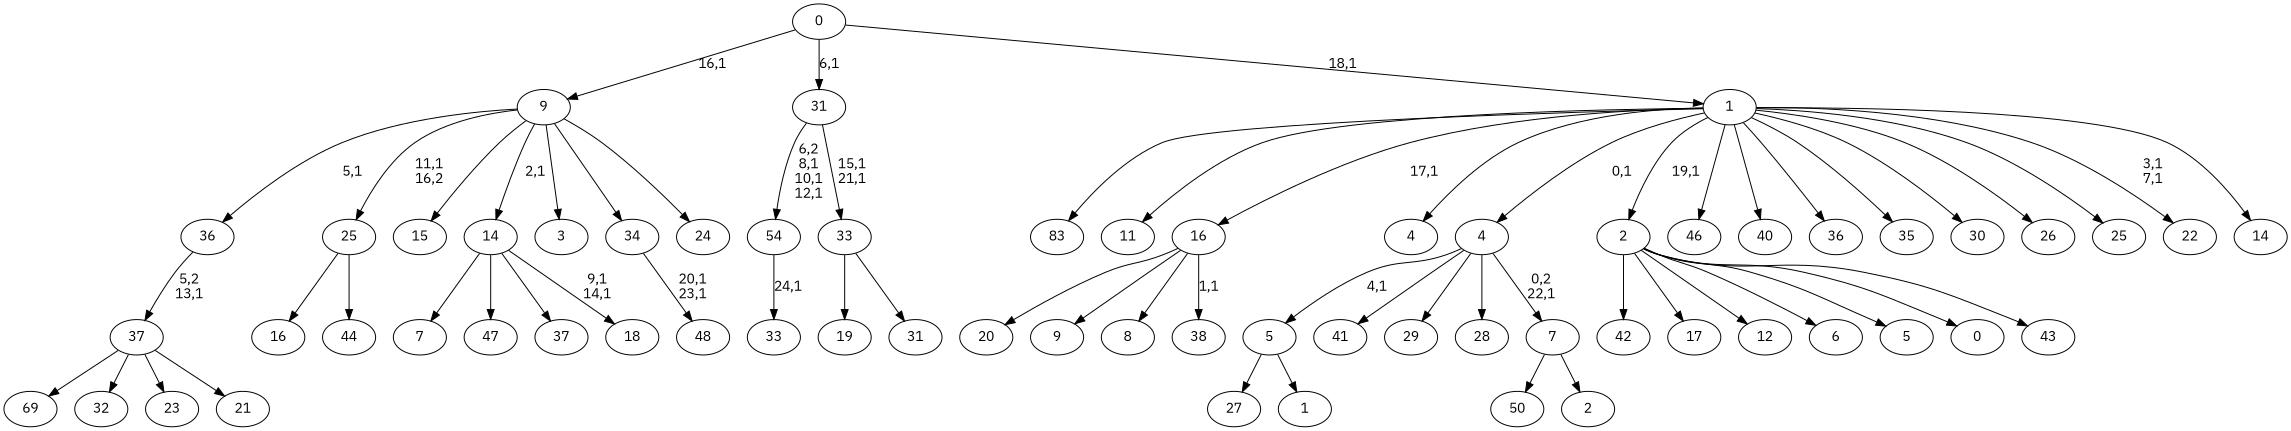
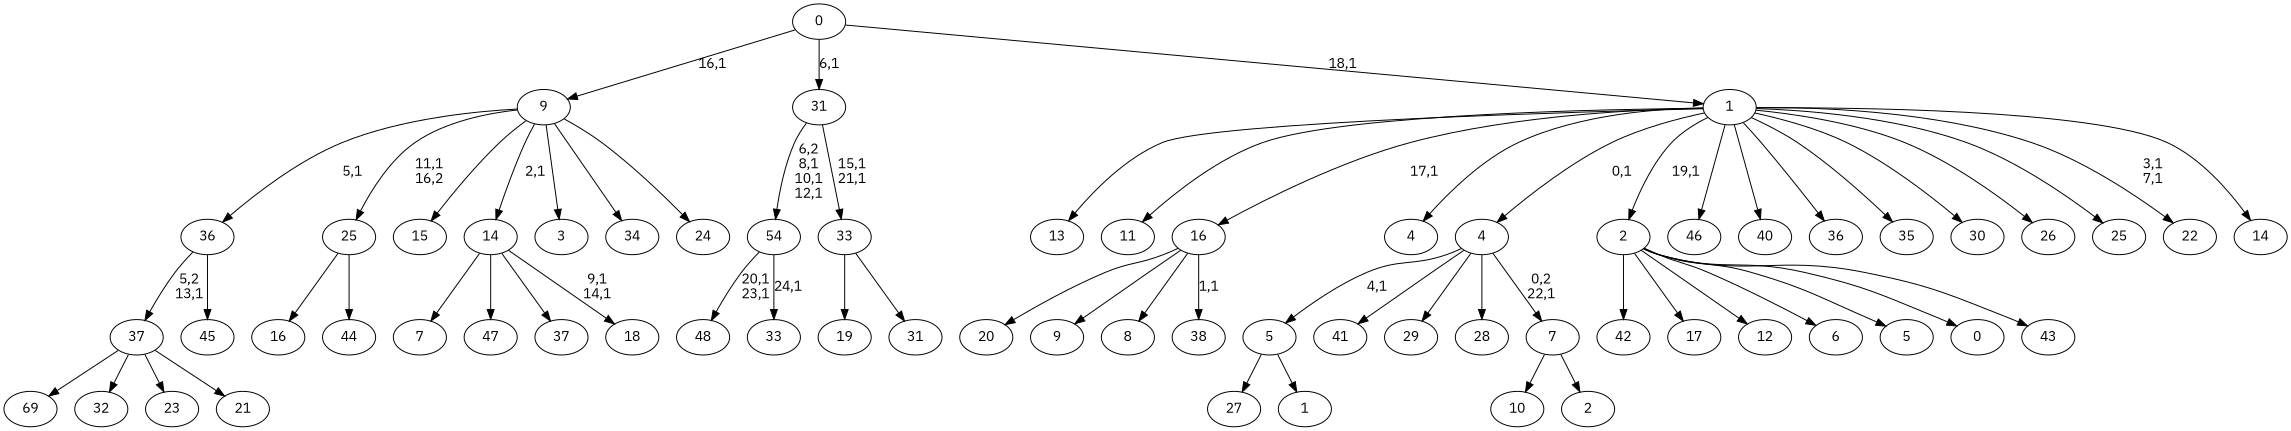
node "83": label "83" -> "13"
edge "34" -> "48": now "54" -> "48"
node "45": added
node "50": label "50" -> "10"
